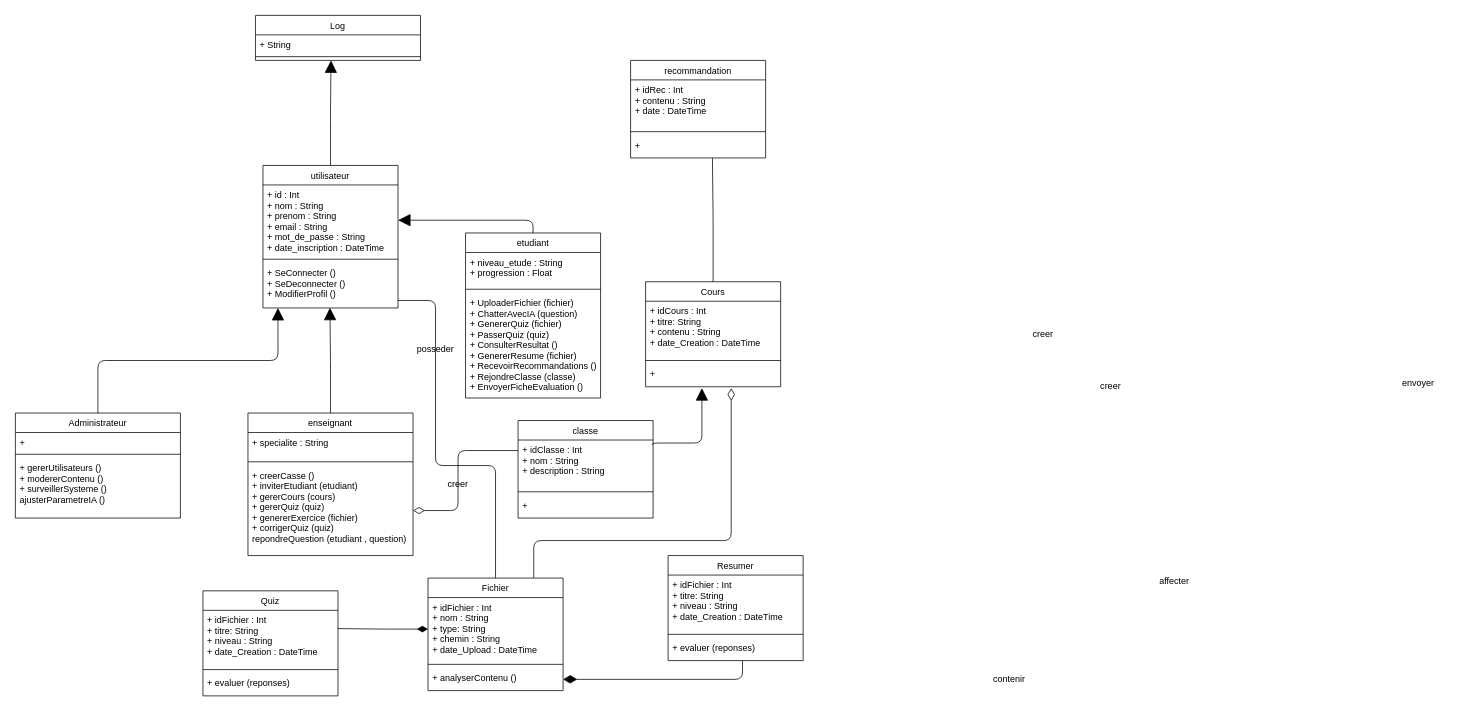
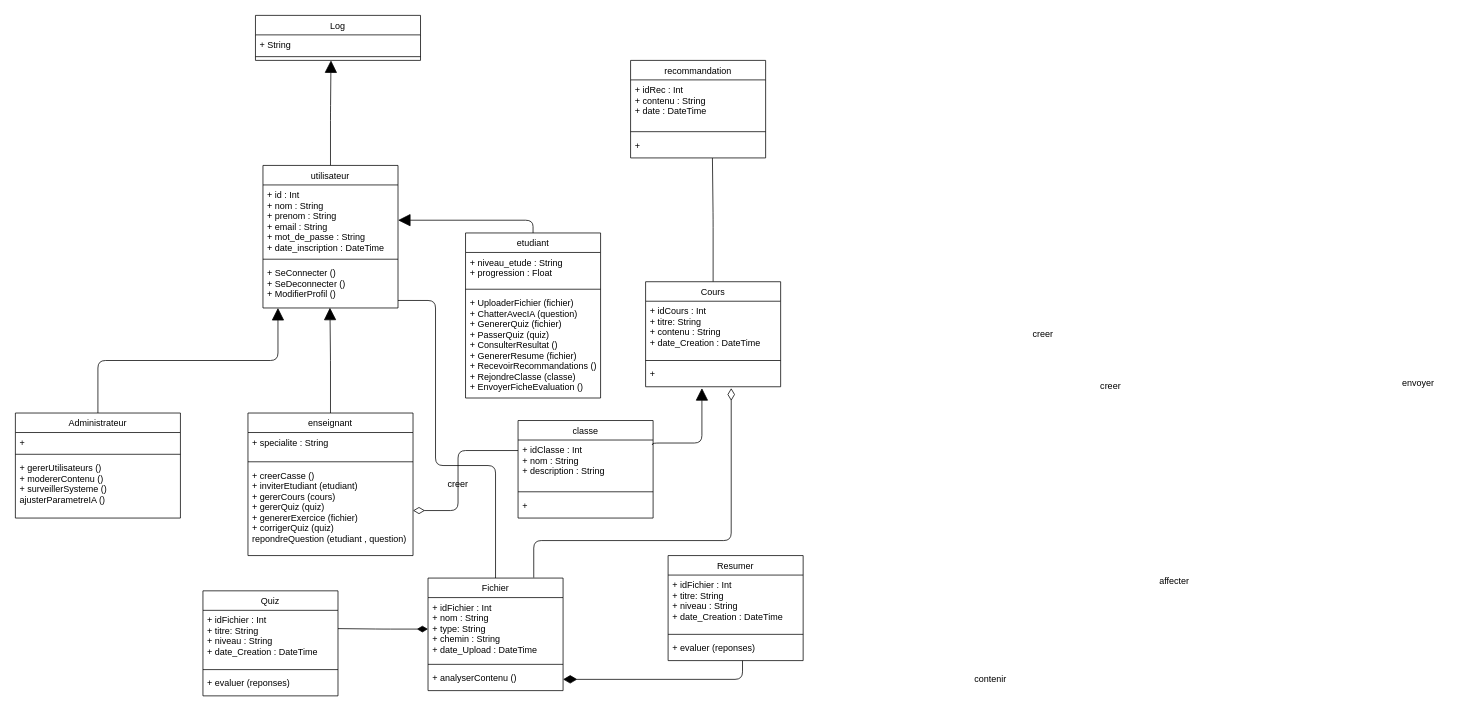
node "posseder": removed
node "contenir": moved (1009, 679) -> (990, 679)
